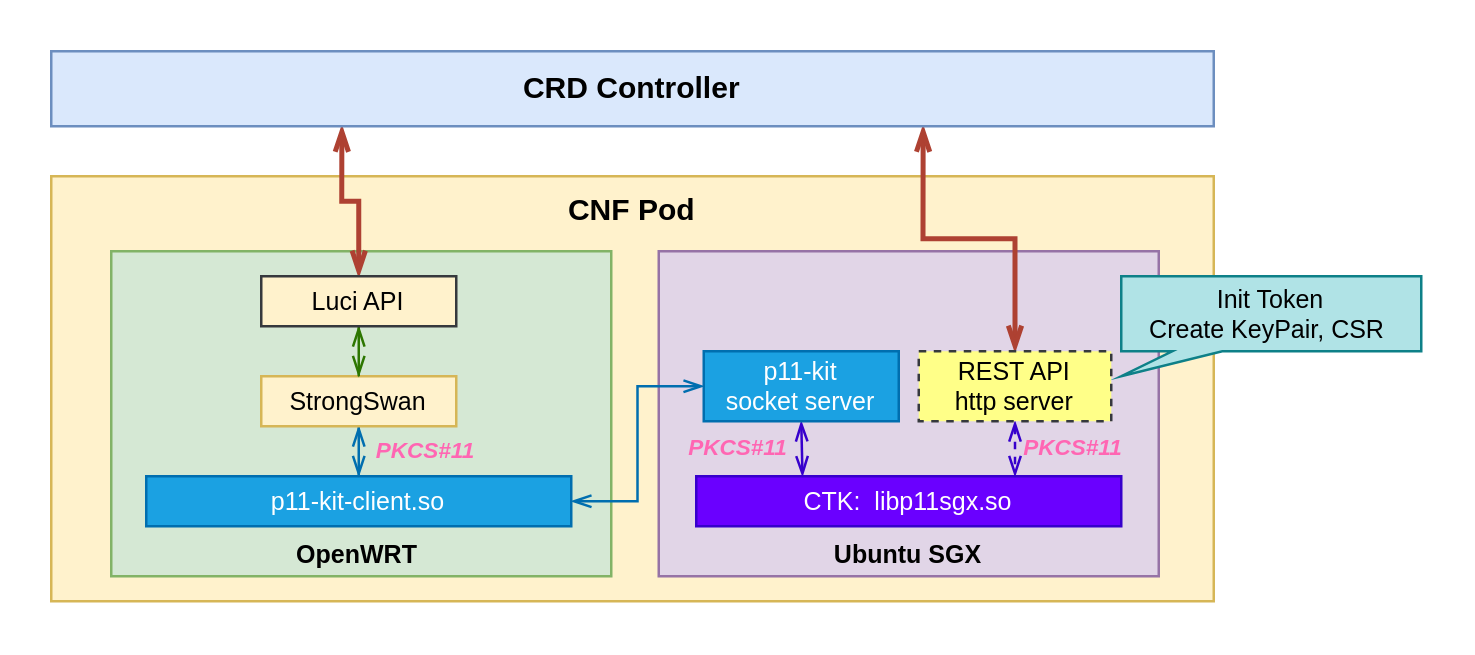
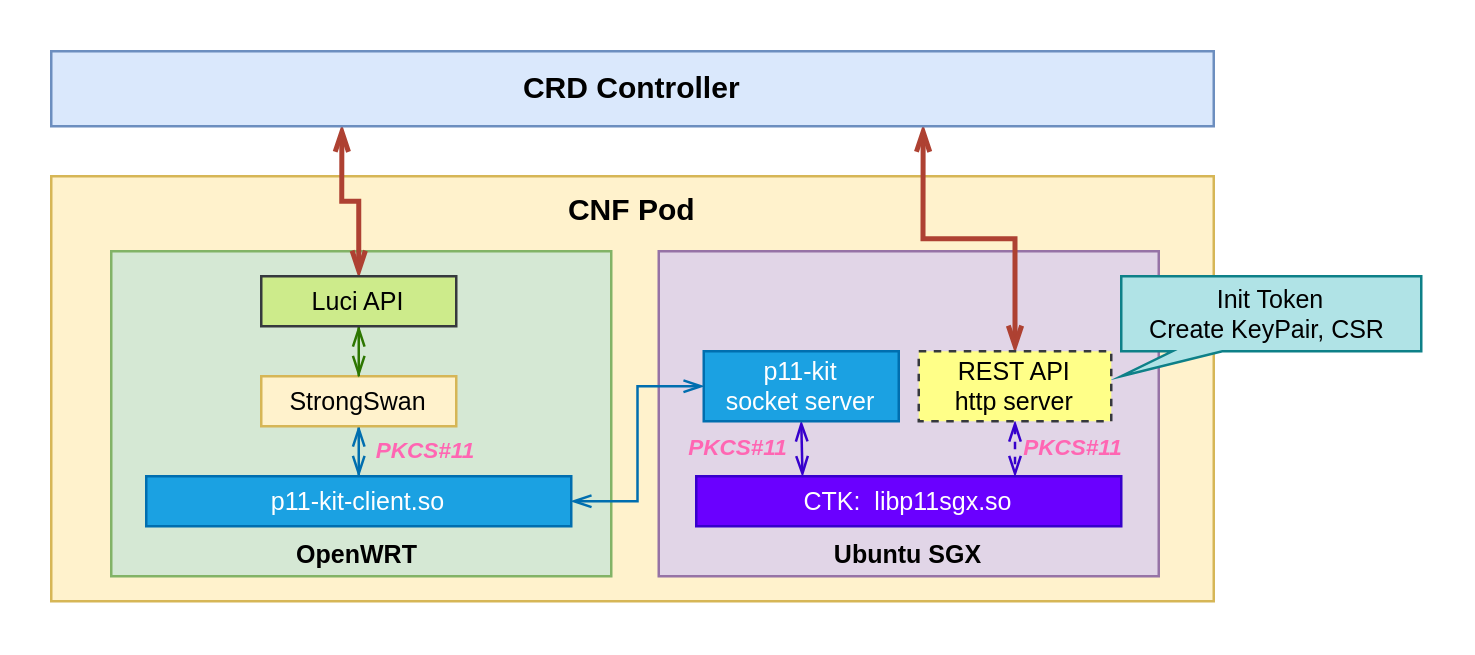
node "Luci API": fillcolor #fff2cc -> #cdeb8b
